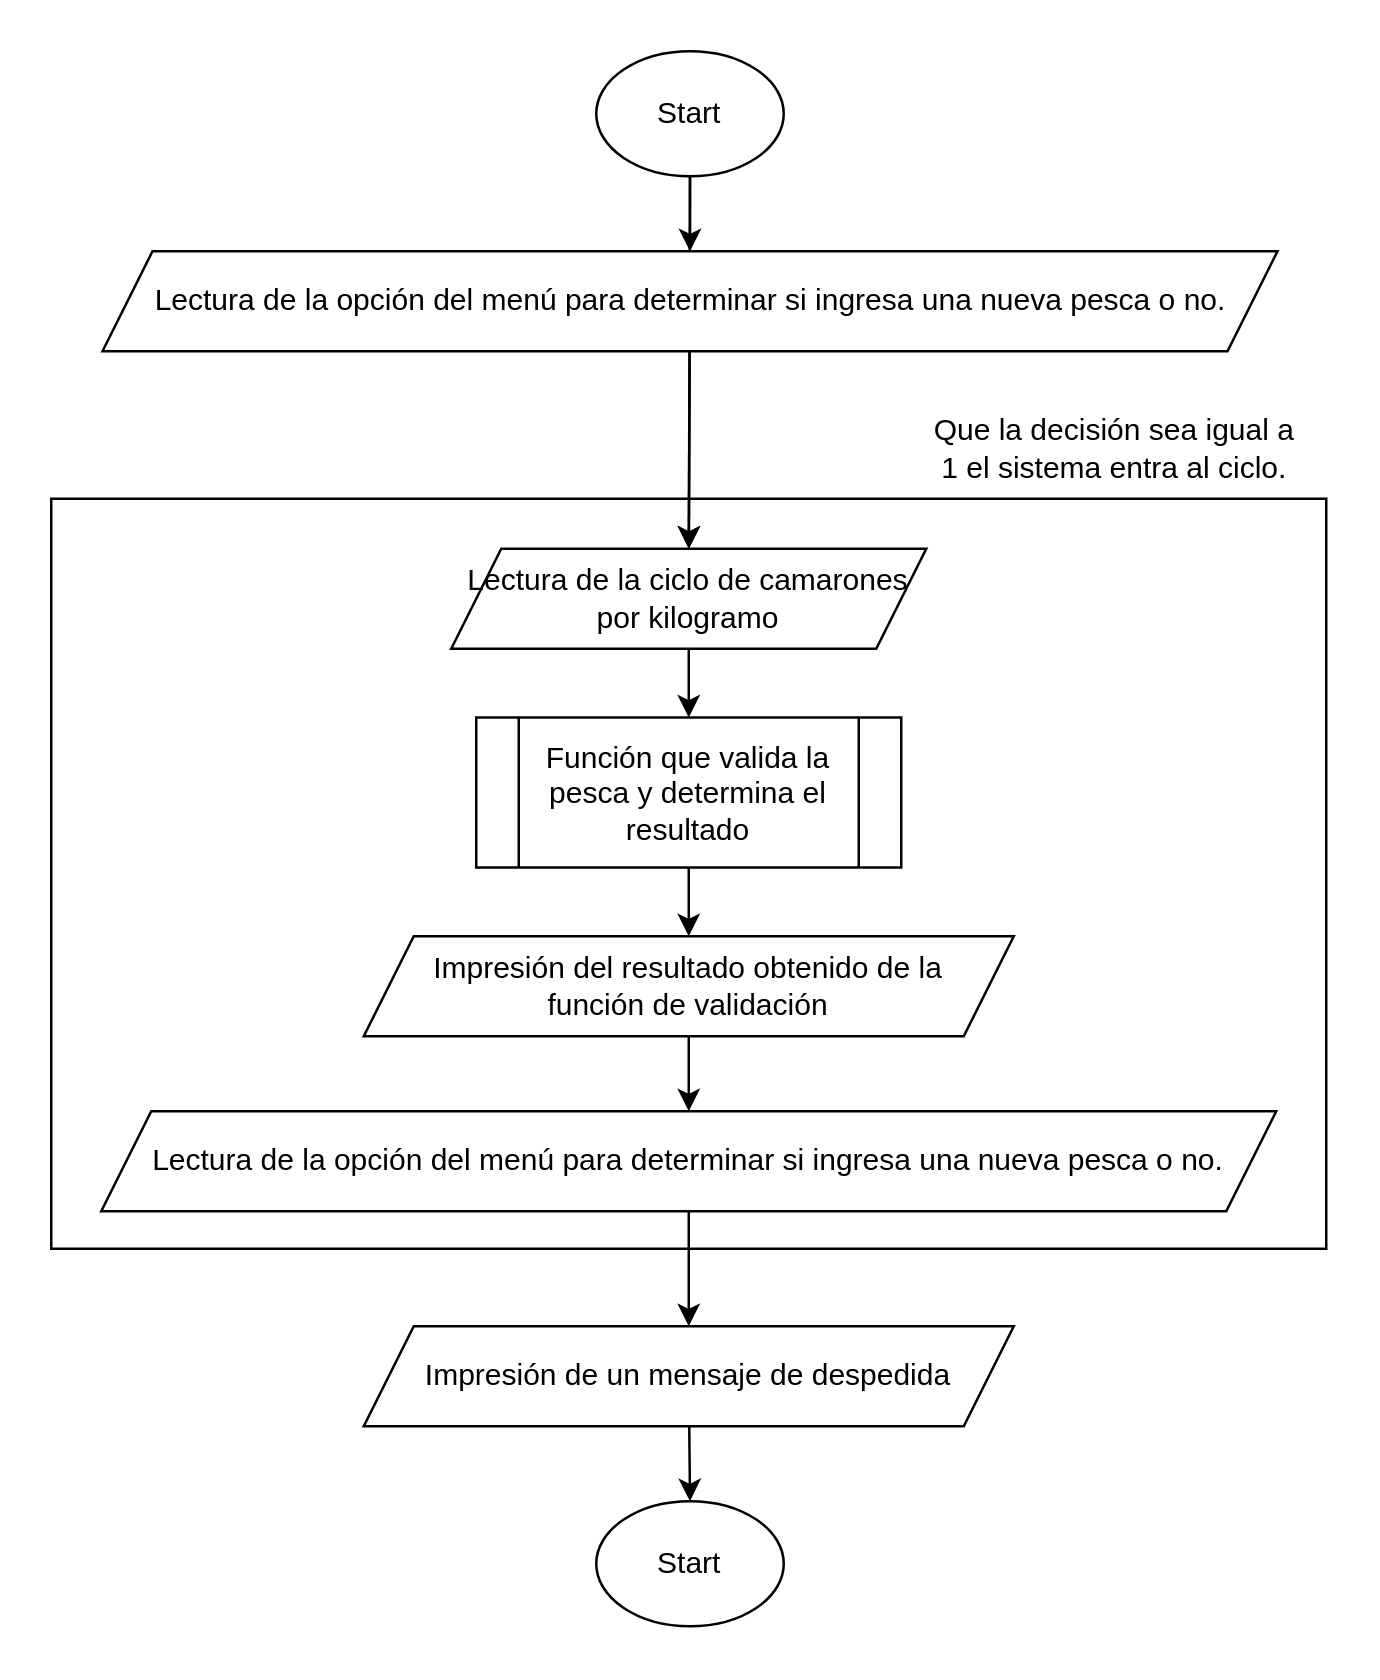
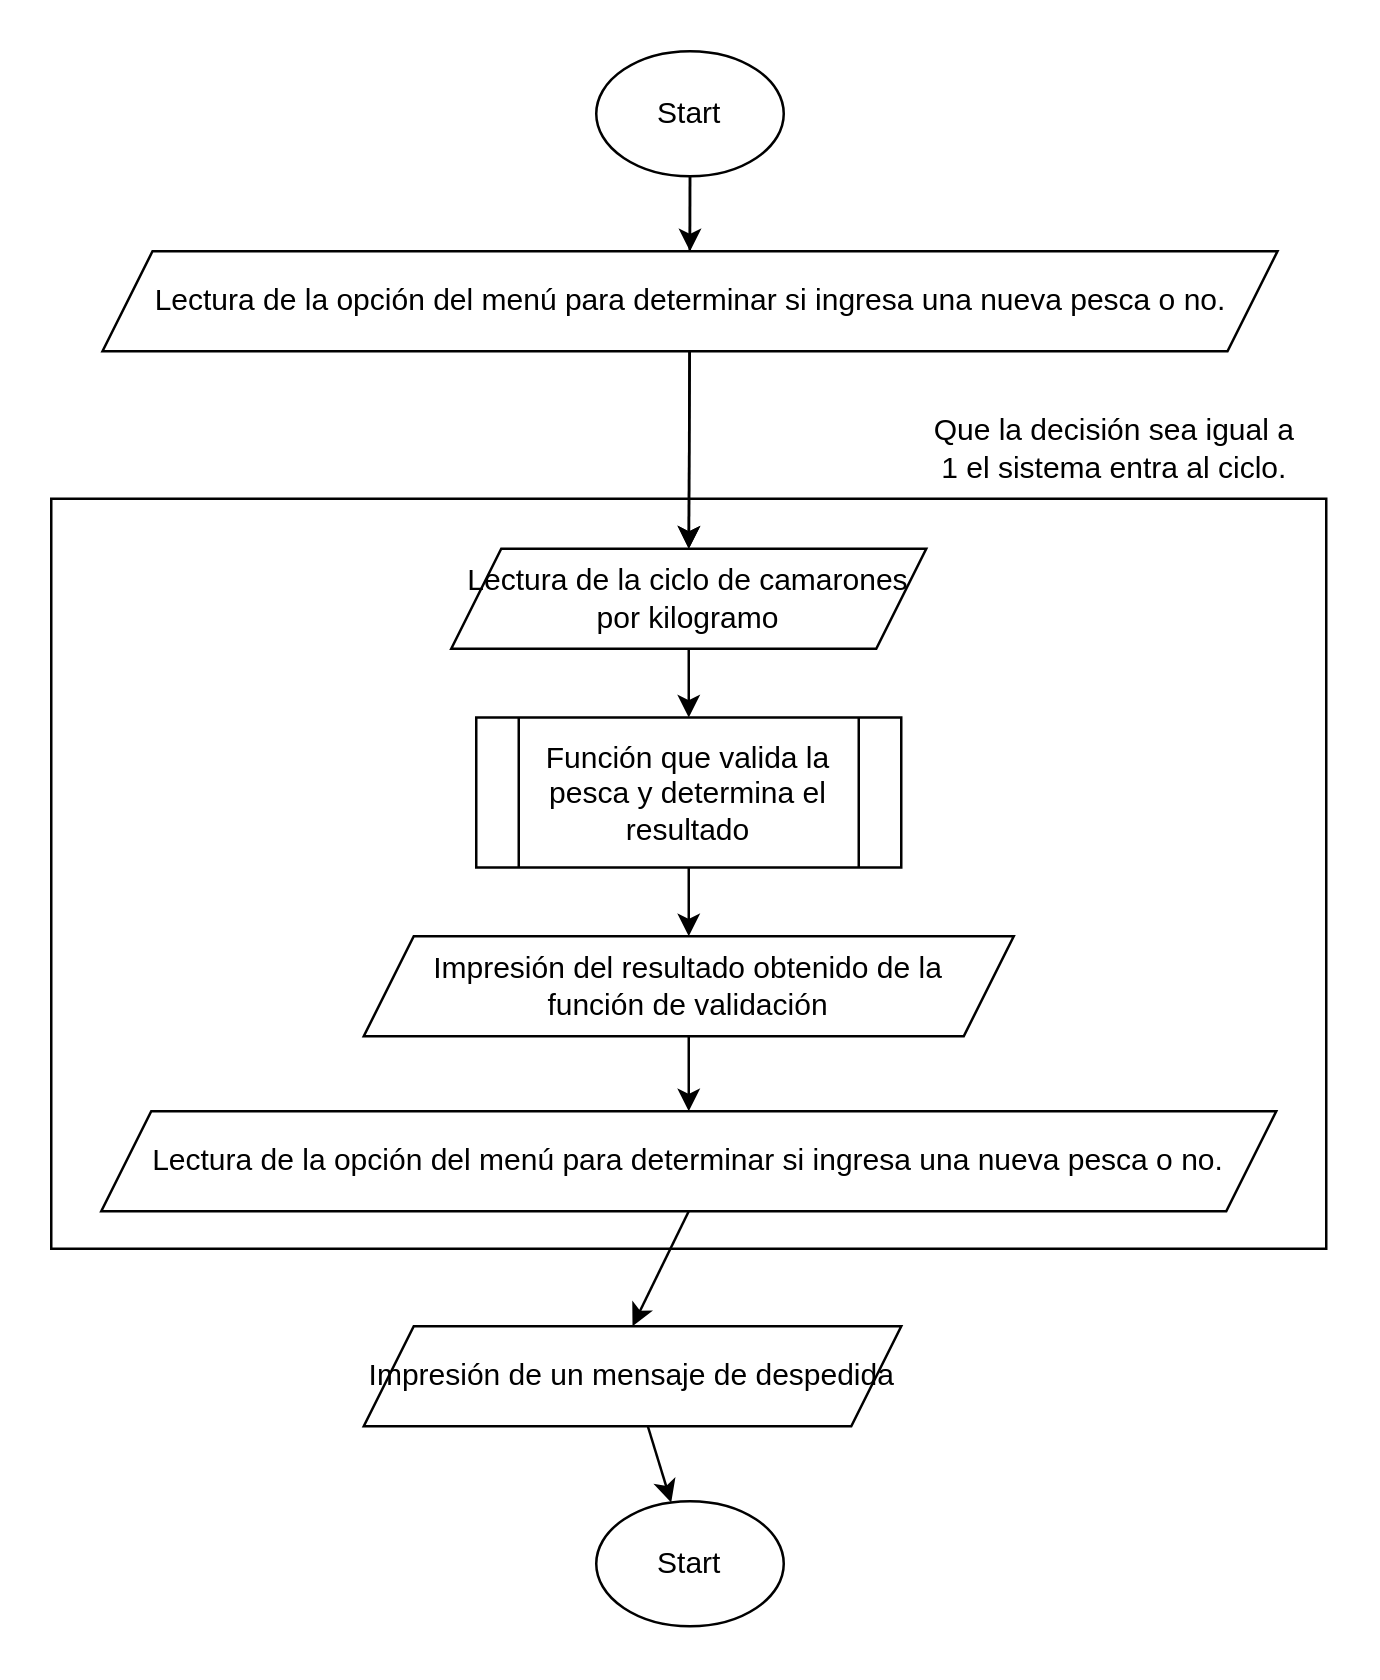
node "Impresión de un mensaje de despedida": size 650x100 -> 538x100
